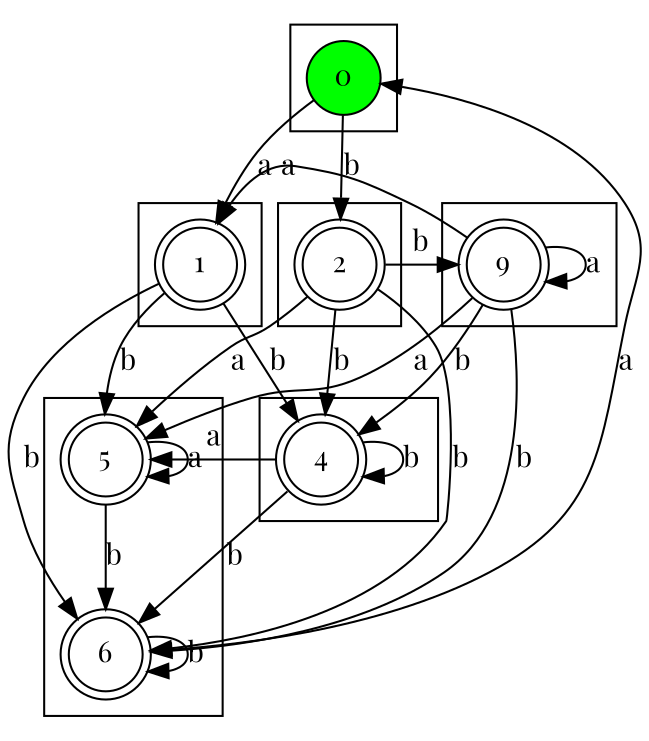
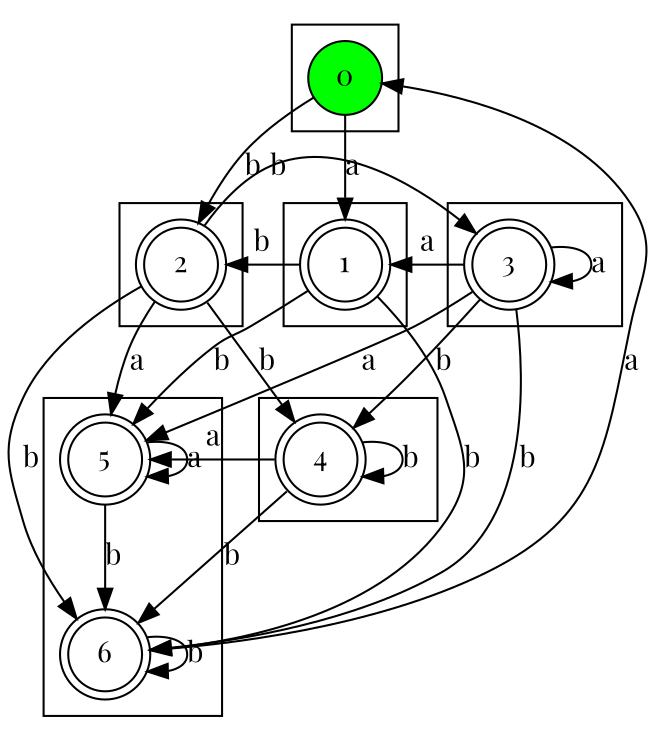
node "9": label "9" -> "3"
edge "1" -> "4": now "1" -> "2"
